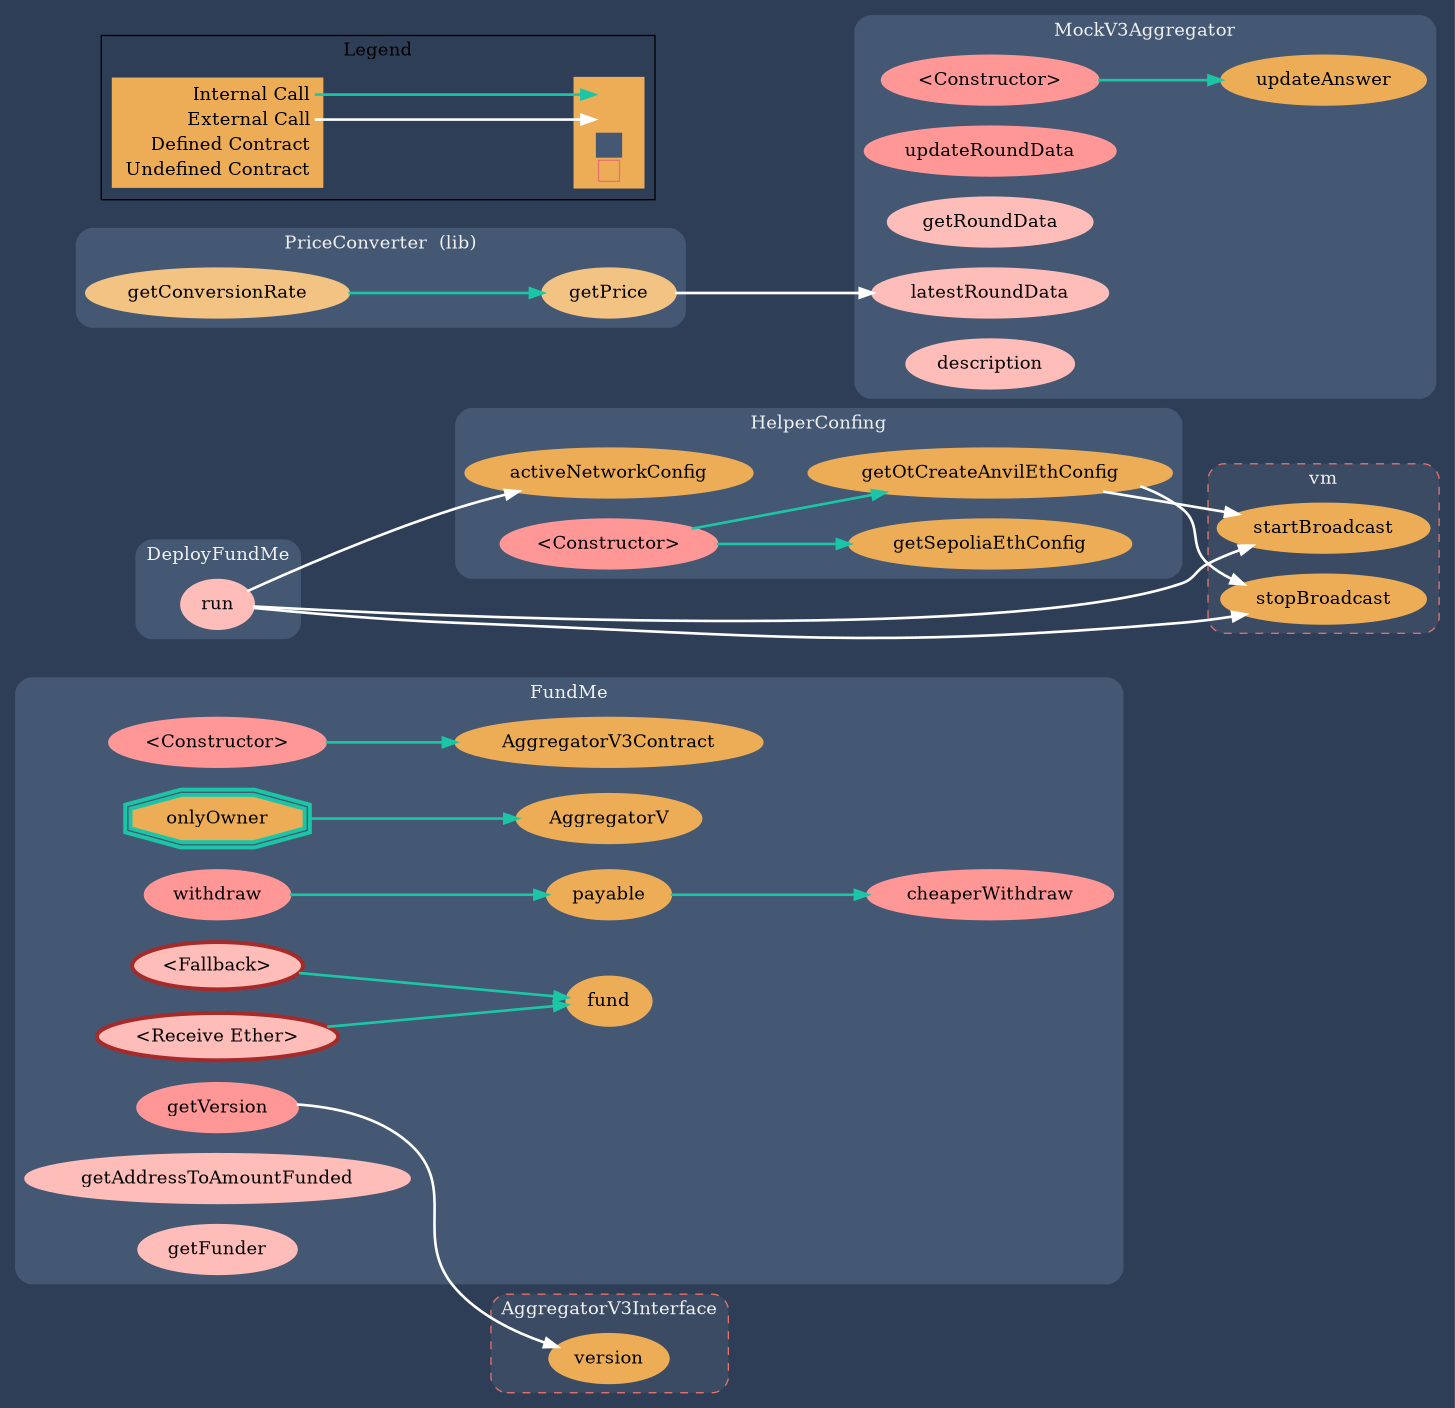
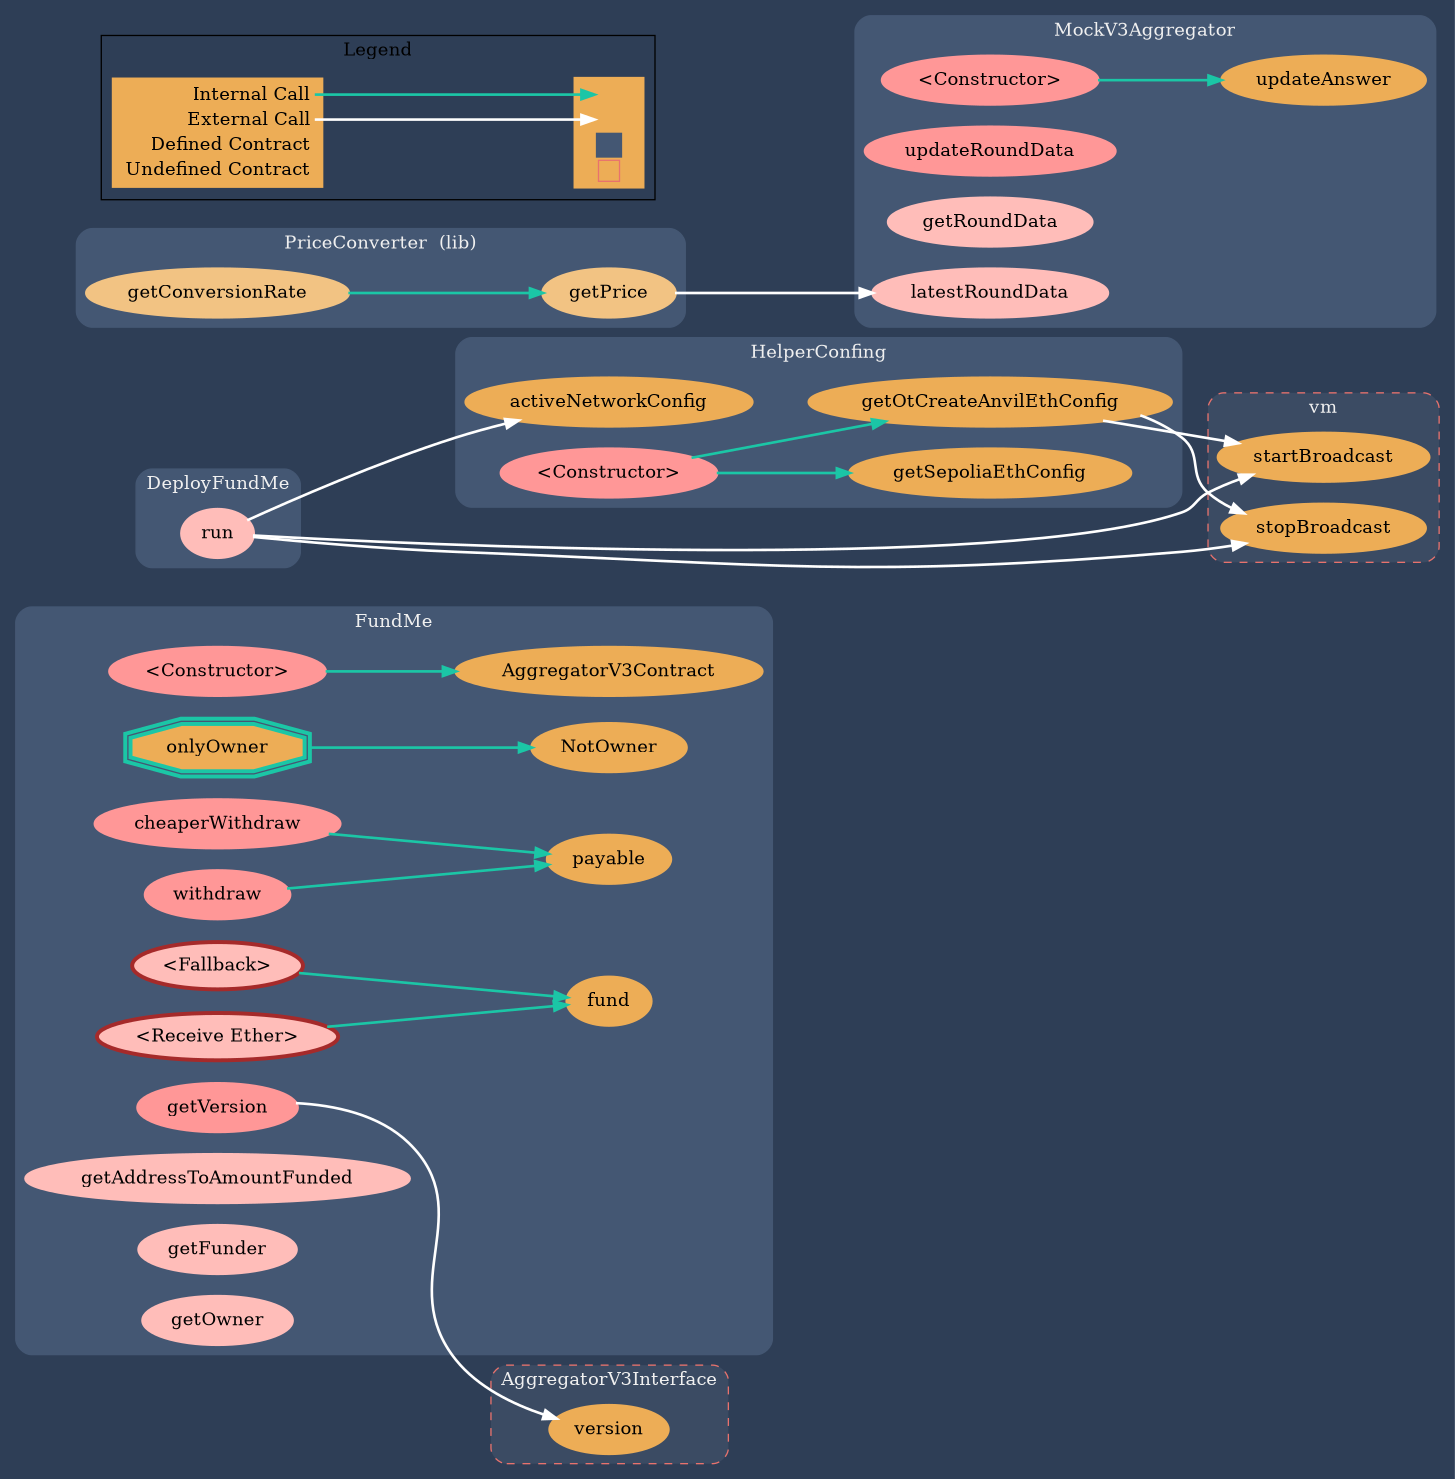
node "description": removed
node "AggregatorV": label "AggregatorV" -> "NotOwner"
edge "payable" -> "cheaperWithdraw": reversed
node "getOwner": added
